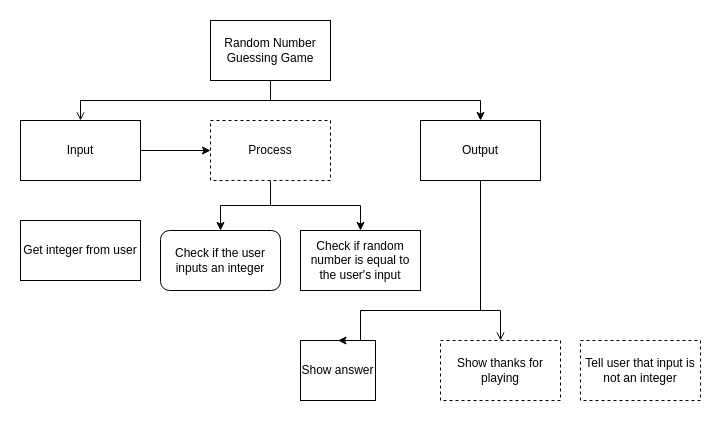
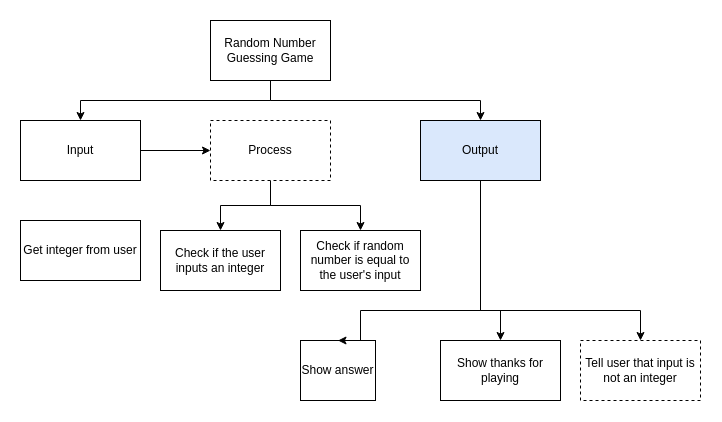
edge "Random Number Guessing Game" -> "Input": arrowhead open -> classic
node "Output": fillcolor #ffffff -> #dae8fc
node "Check if the user inputs an integer": shape rounded rectangle -> rectangle
edge "Output" -> "Tell user that input is not an integer": added
edge "Output" -> "Show thanks for playing": arrowhead open -> classic
node "Show thanks for playing": style dashed -> solid
